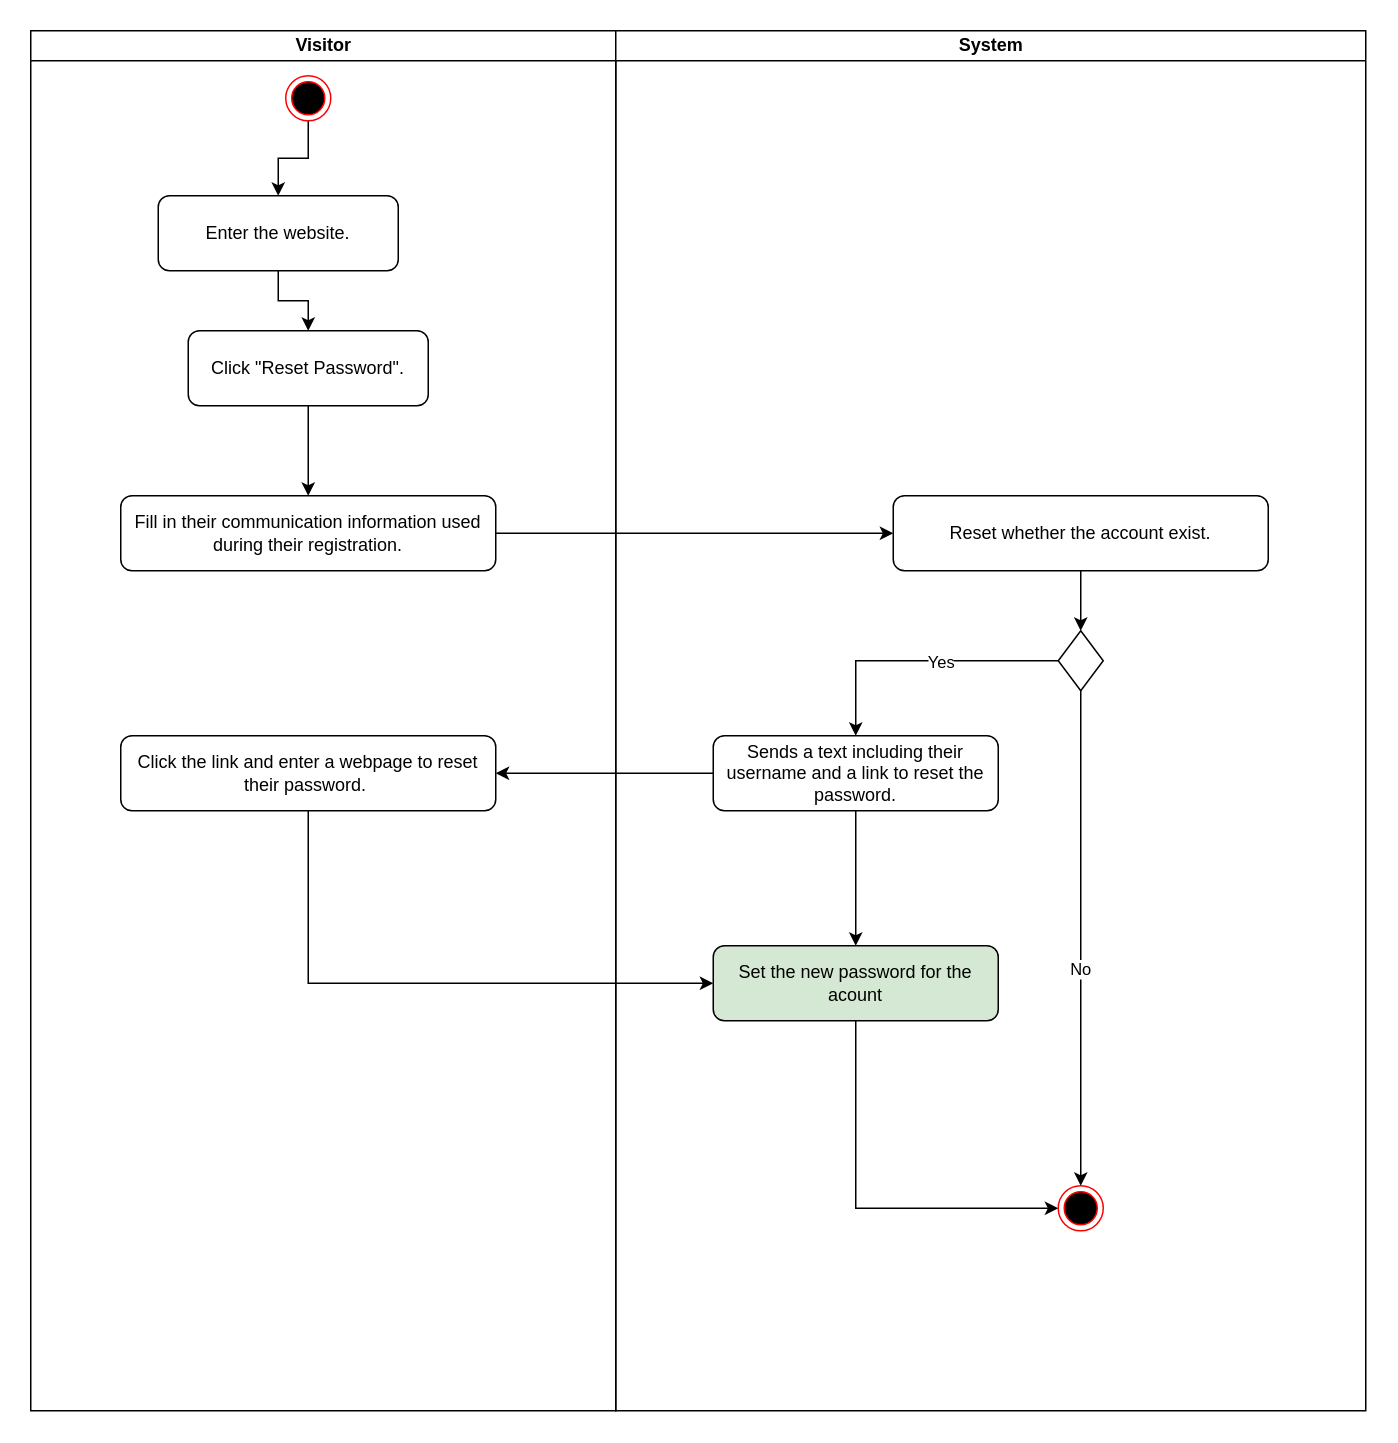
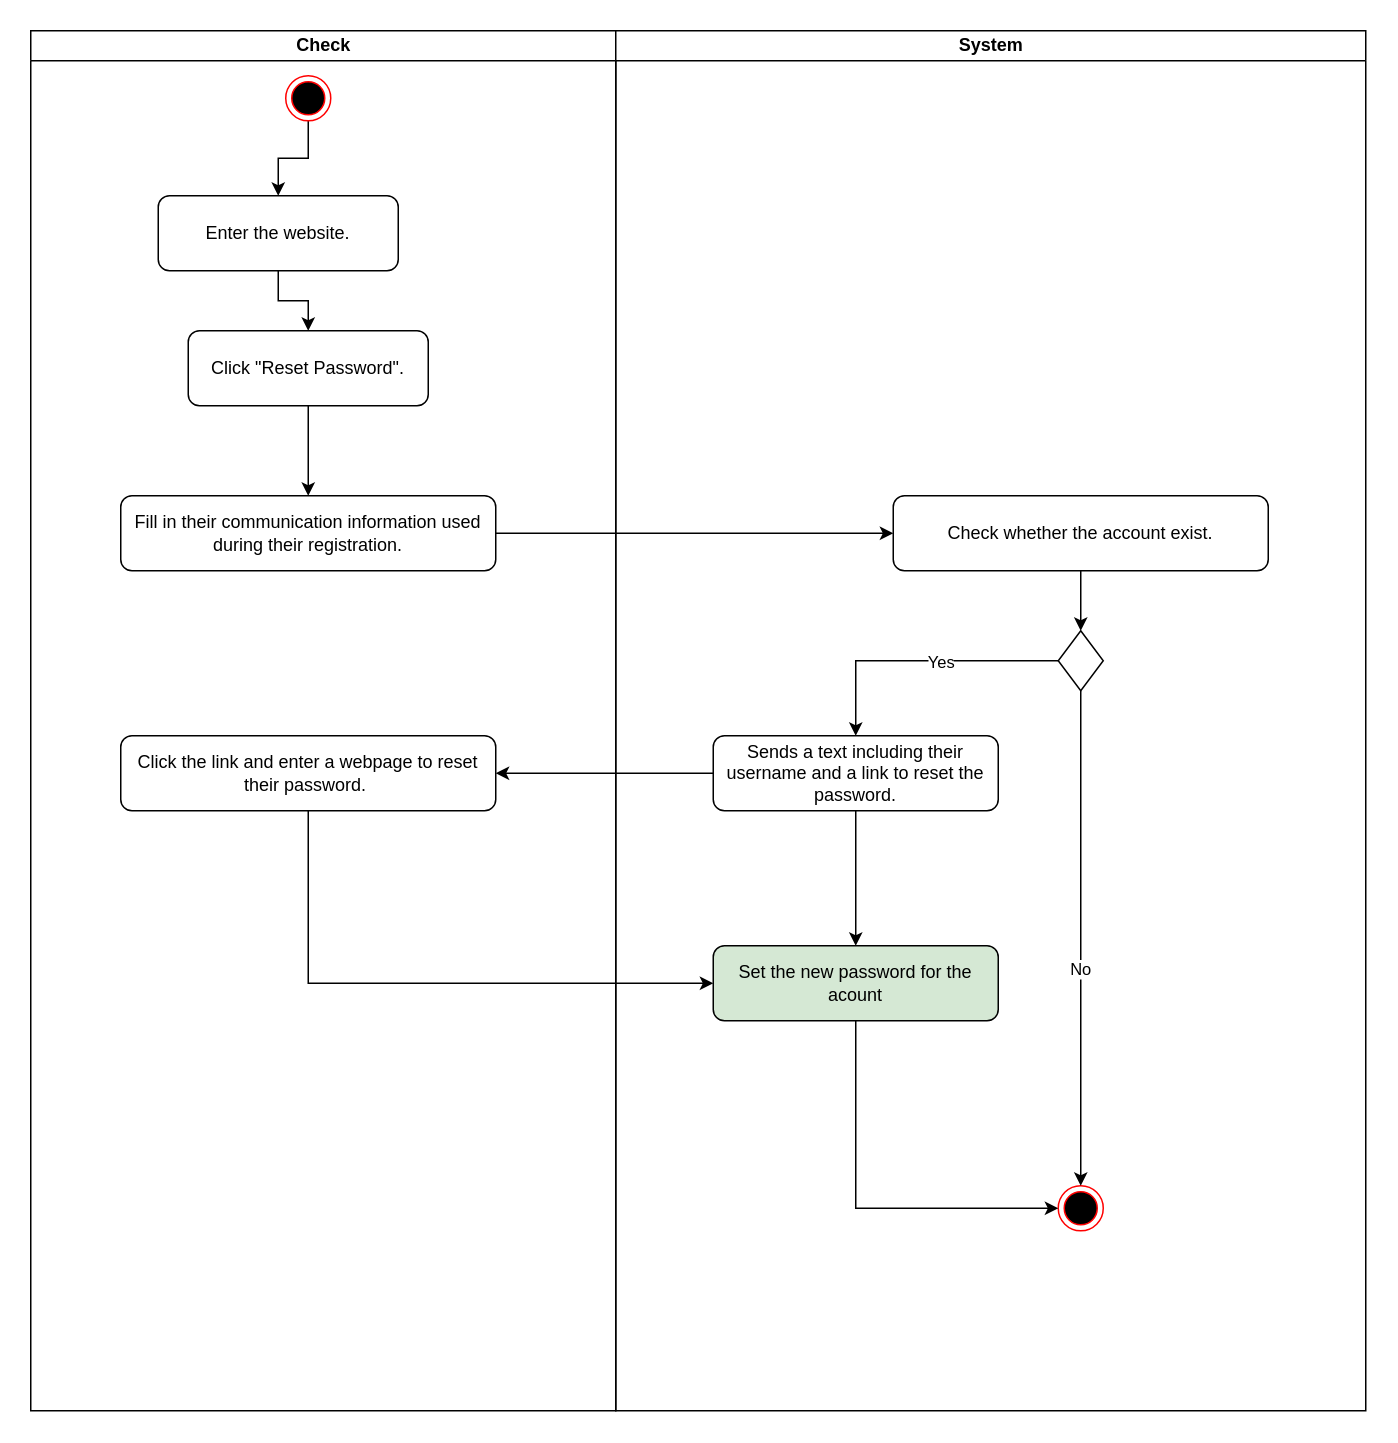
node "Visitor": label "Visitor" -> "Check"
node "Reset whether the account exist.": label "Reset whether the account exist." -> "Check whether the account exist."
